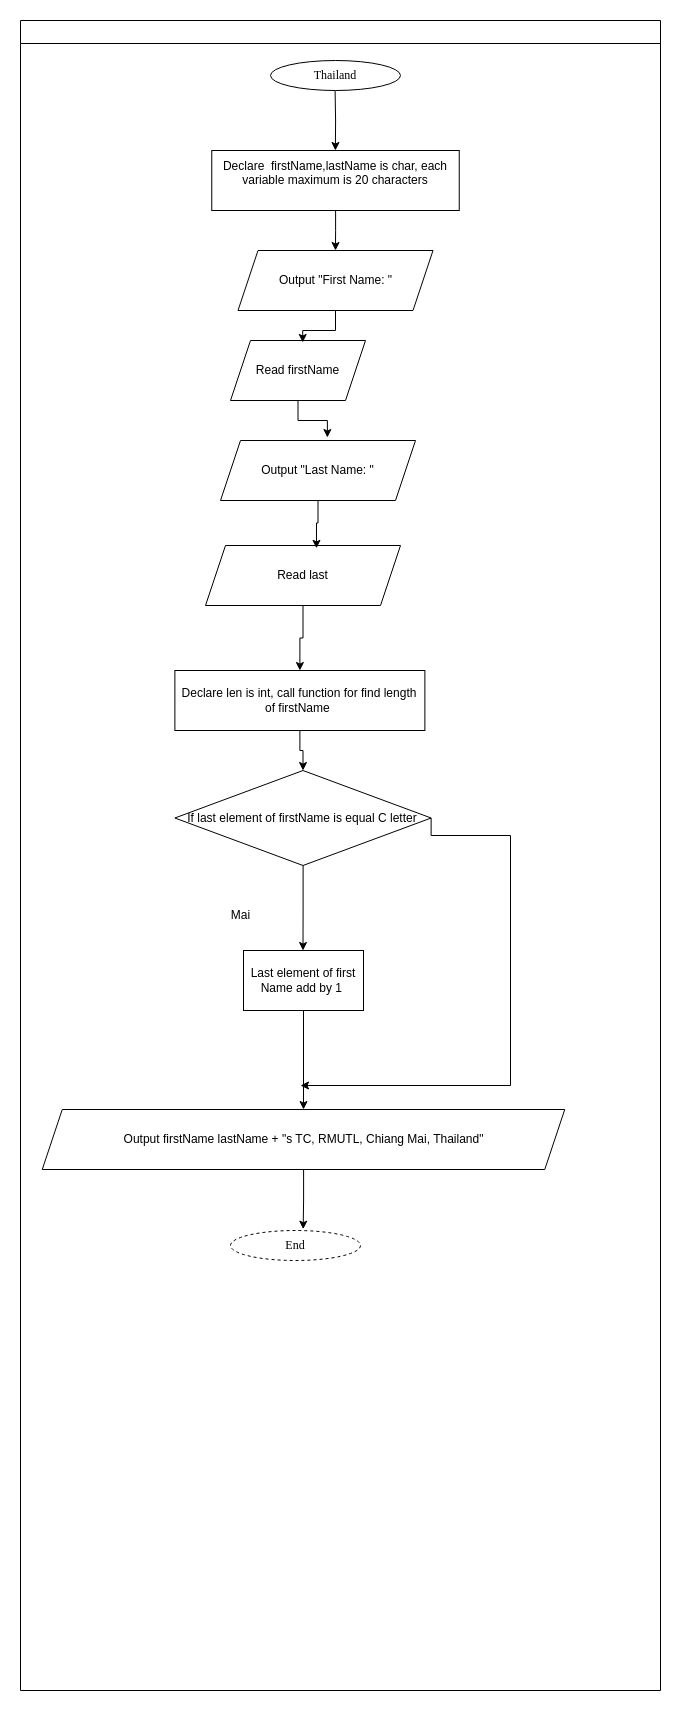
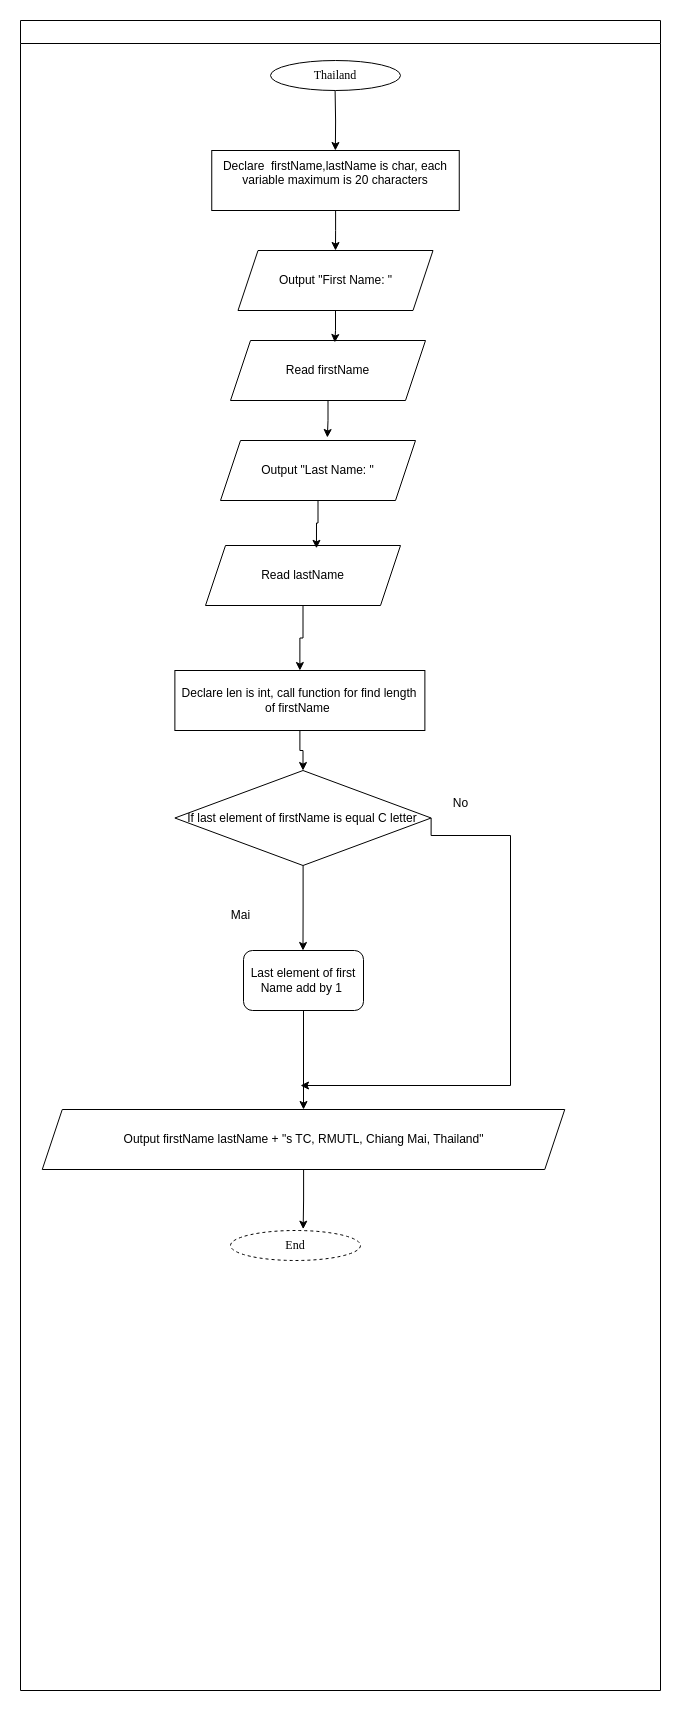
node "Read firstName": size 135x60 -> 195x60
node "Read last": label "Read last" -> "Read lastName"
node "No": added
node "Last element of first Name add by 1": shape rectangle -> rounded rectangle
